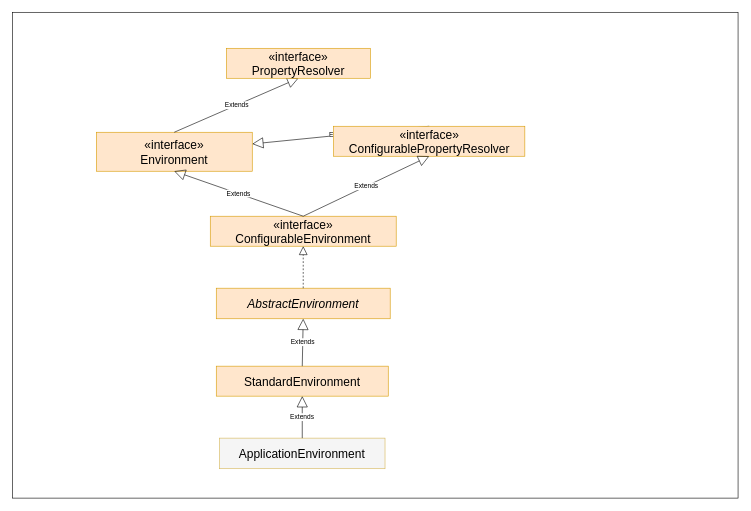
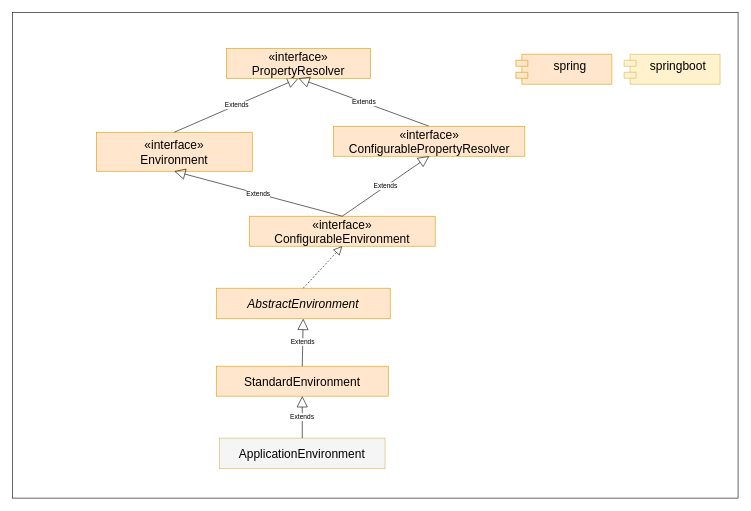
node "spring": added
node "springboot": added
edge "«interface» ConfigurablePropertyResolver" -> "«interface» Environment": now "«interface» ConfigurablePropertyResolver" -> "«interface» PropertyResolver"
node "«interface» ConfigurableEnvironment": moved (303, 231) -> (342, 231)
